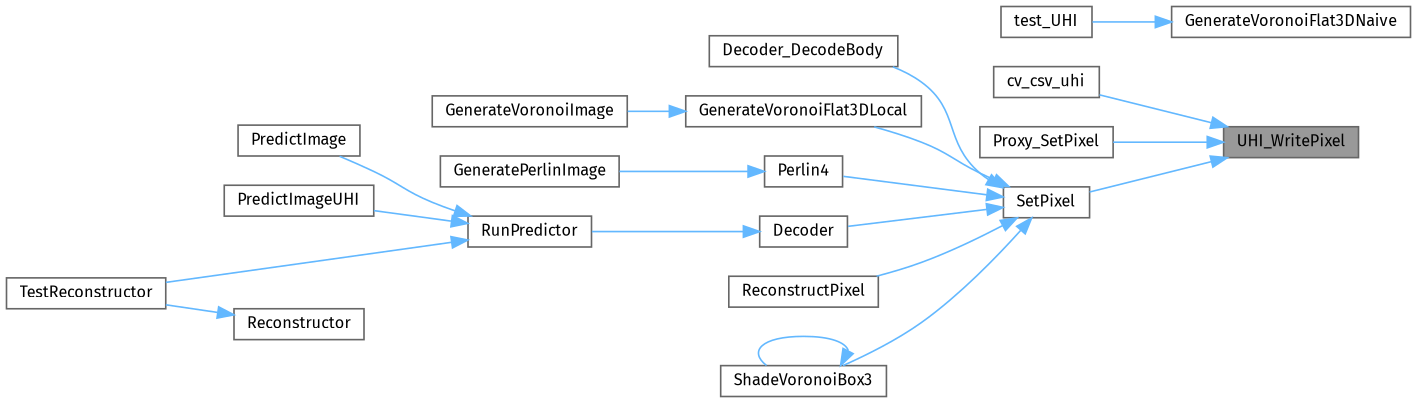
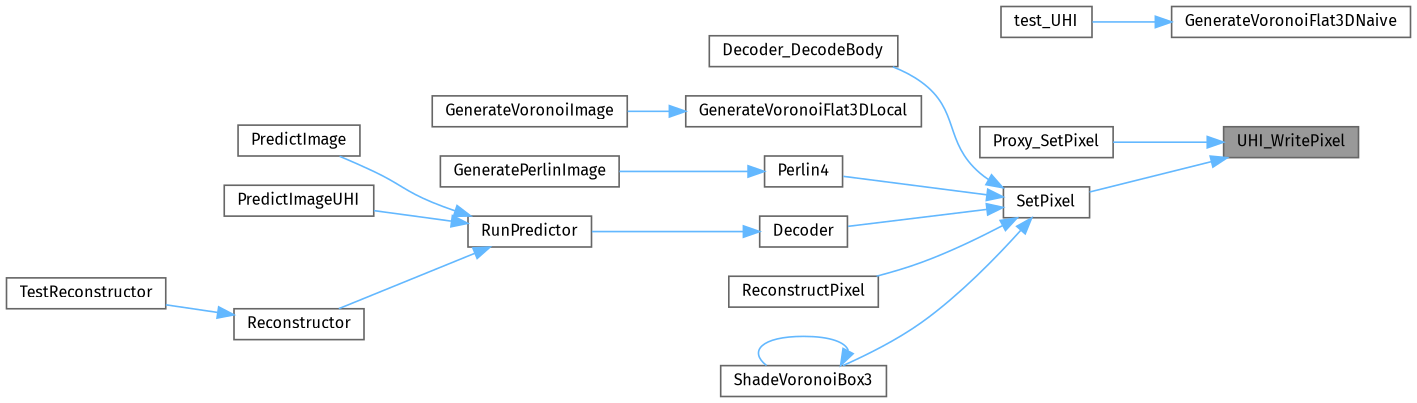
node "cv_csv_uhi": removed
edge "GenerateVoronoiFlat3DLocal" -> "SetPixel": removed
edge "TestReconstructor" -> "RunPredictor": now "Reconstructor" -> "RunPredictor"
